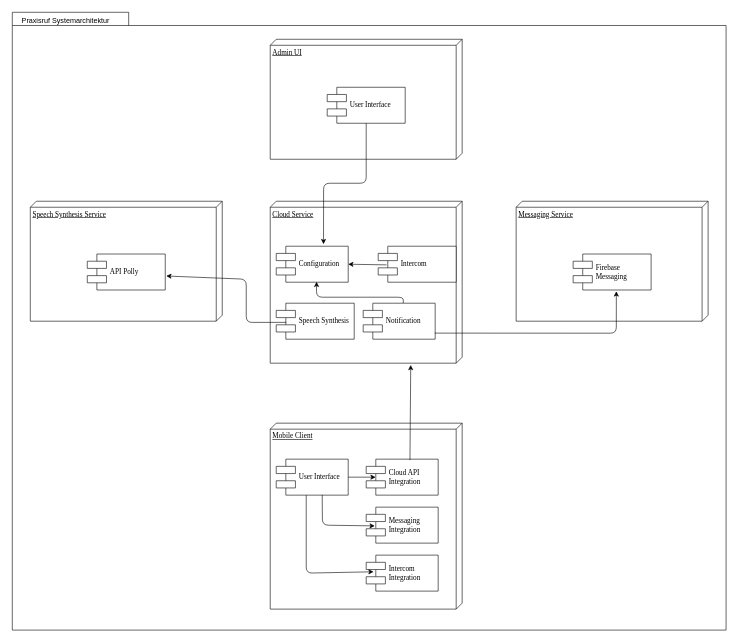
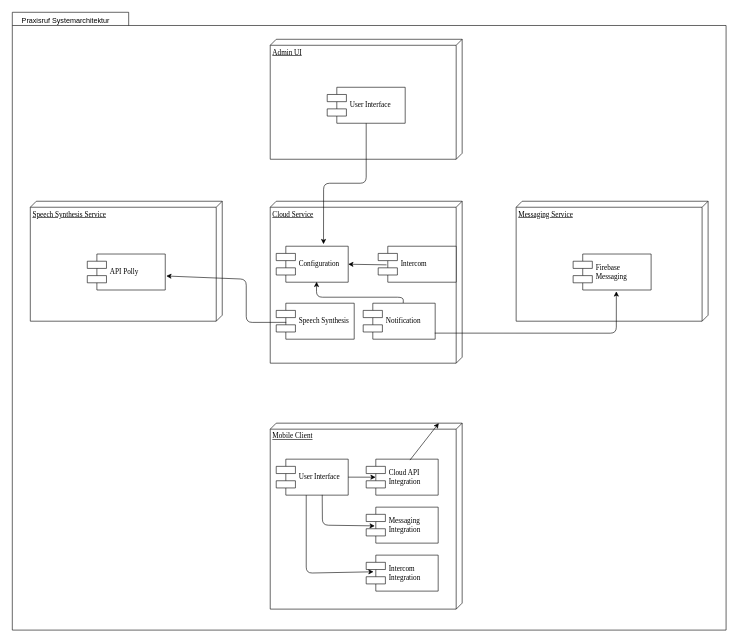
edge "Cloud API Integration" -> "Cloud Service": now "Cloud API Integration" -> "Mobile Client"
